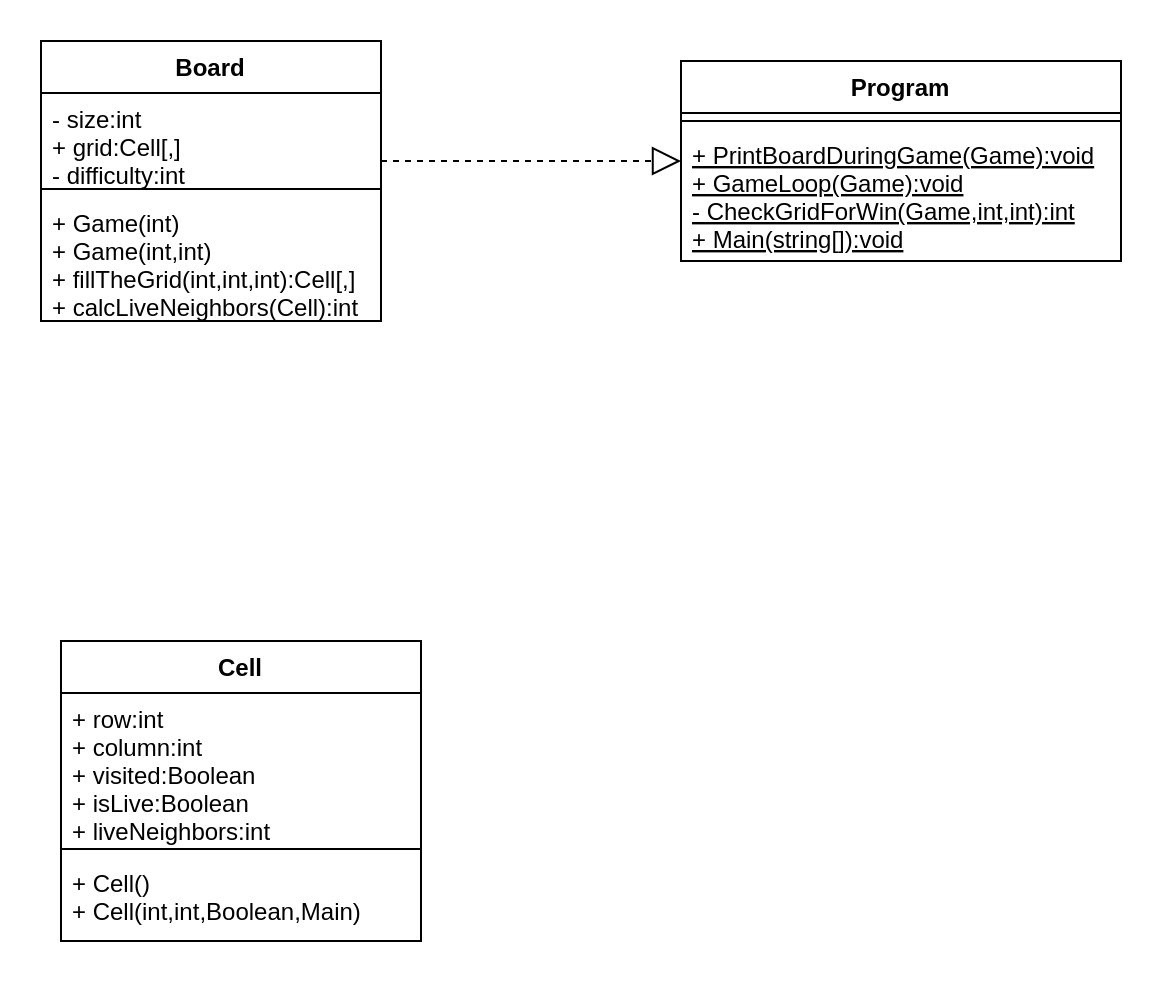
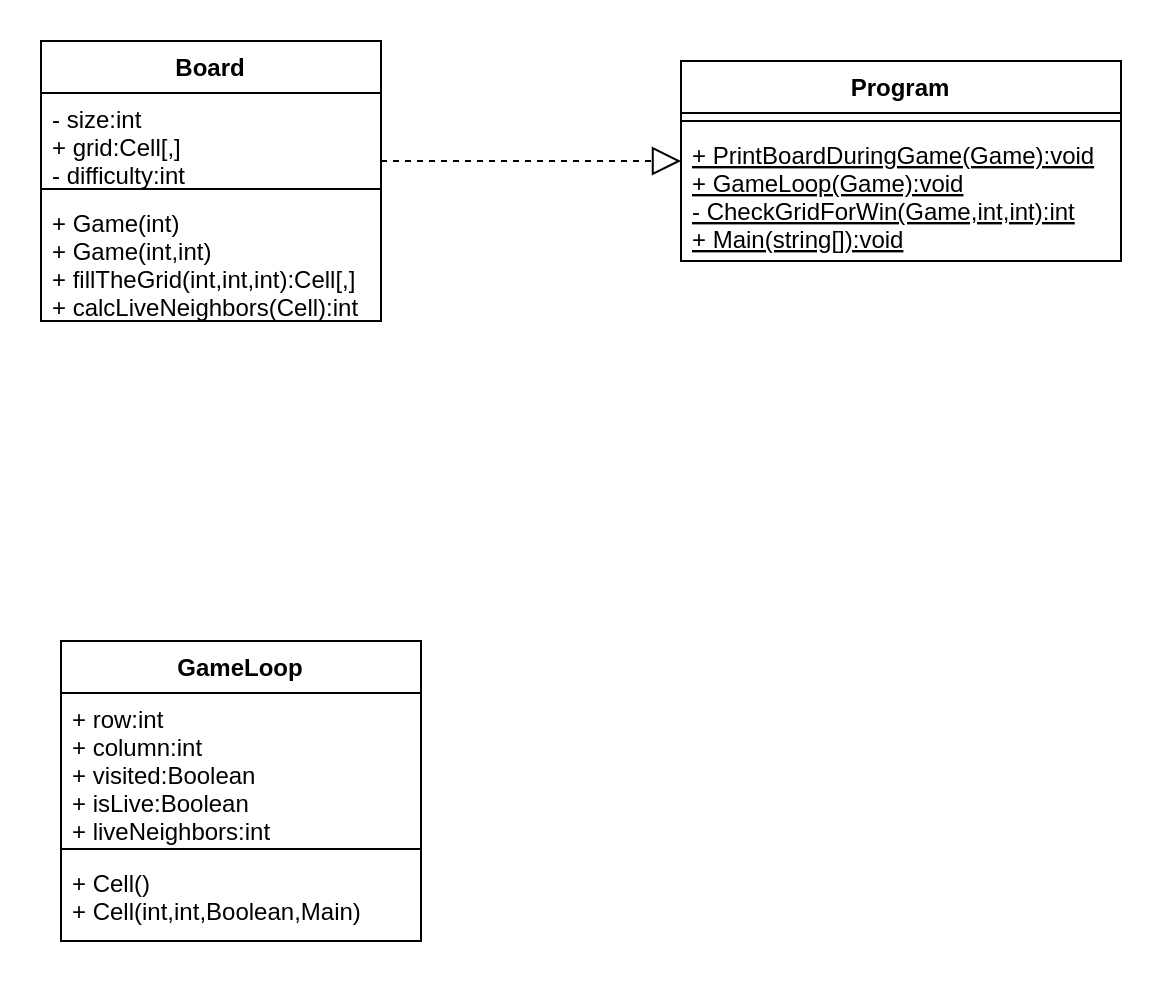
node "Cell": label "Cell" -> "GameLoop"
